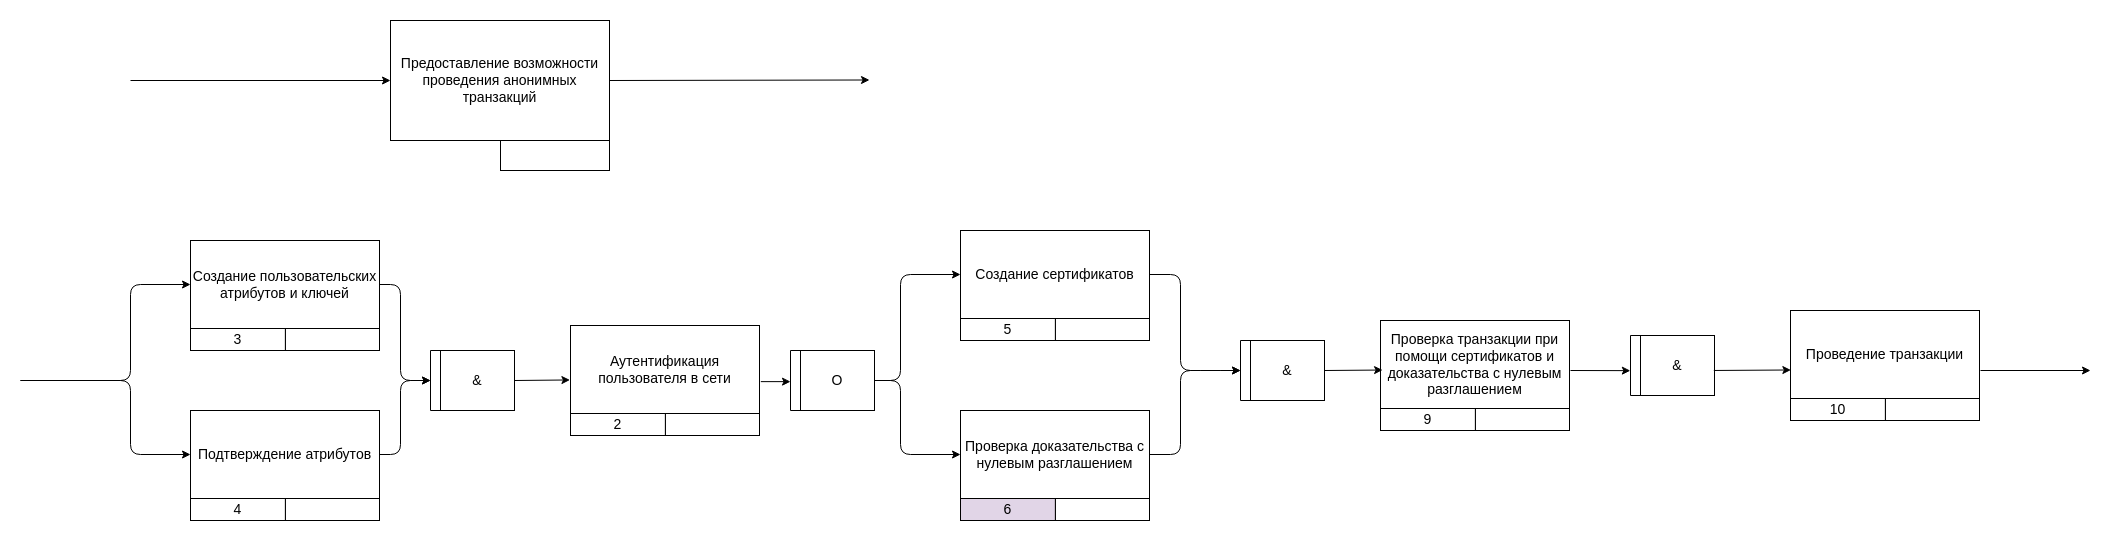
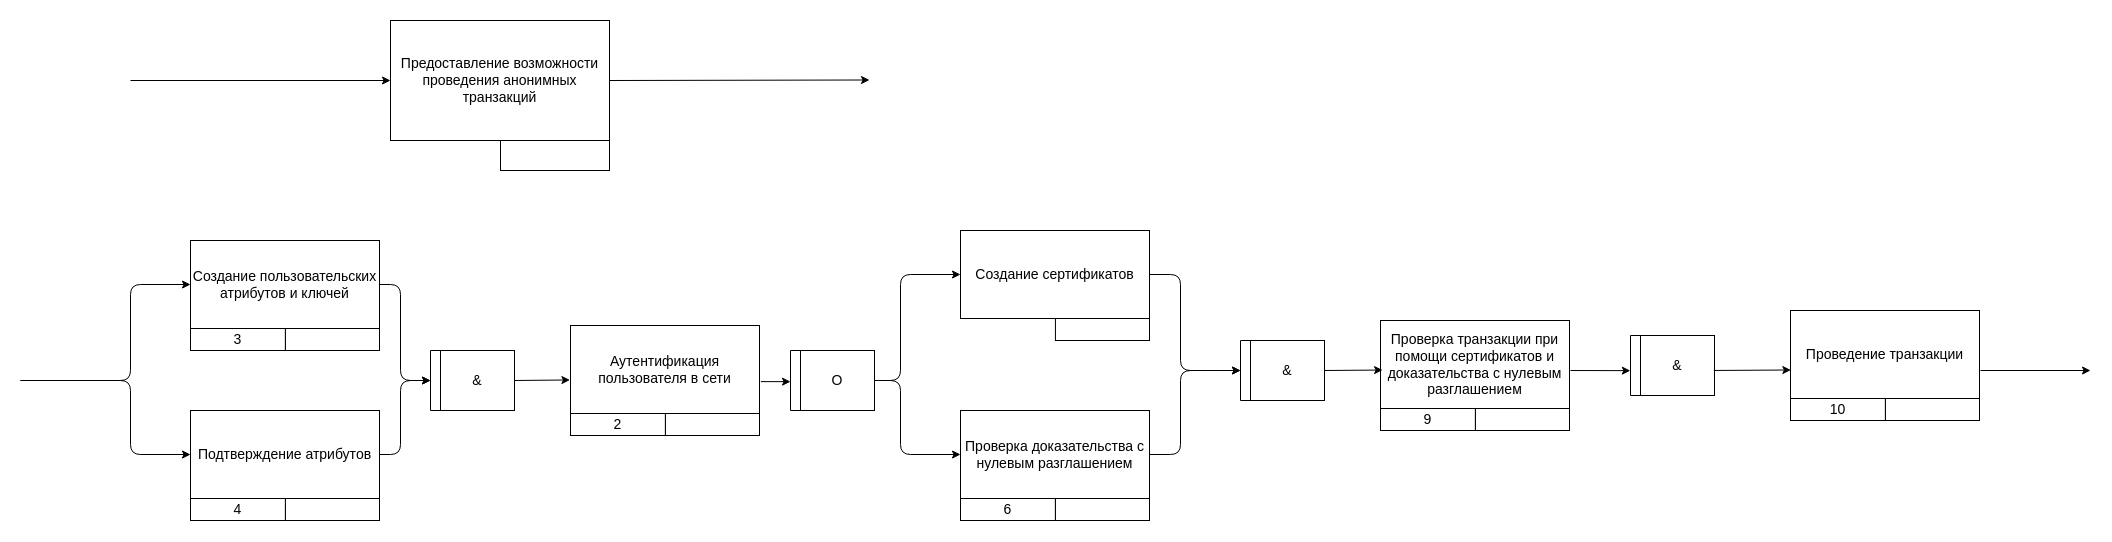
node "5": removed
node "6": fillcolor #e1d5e7 -> #ffffff
